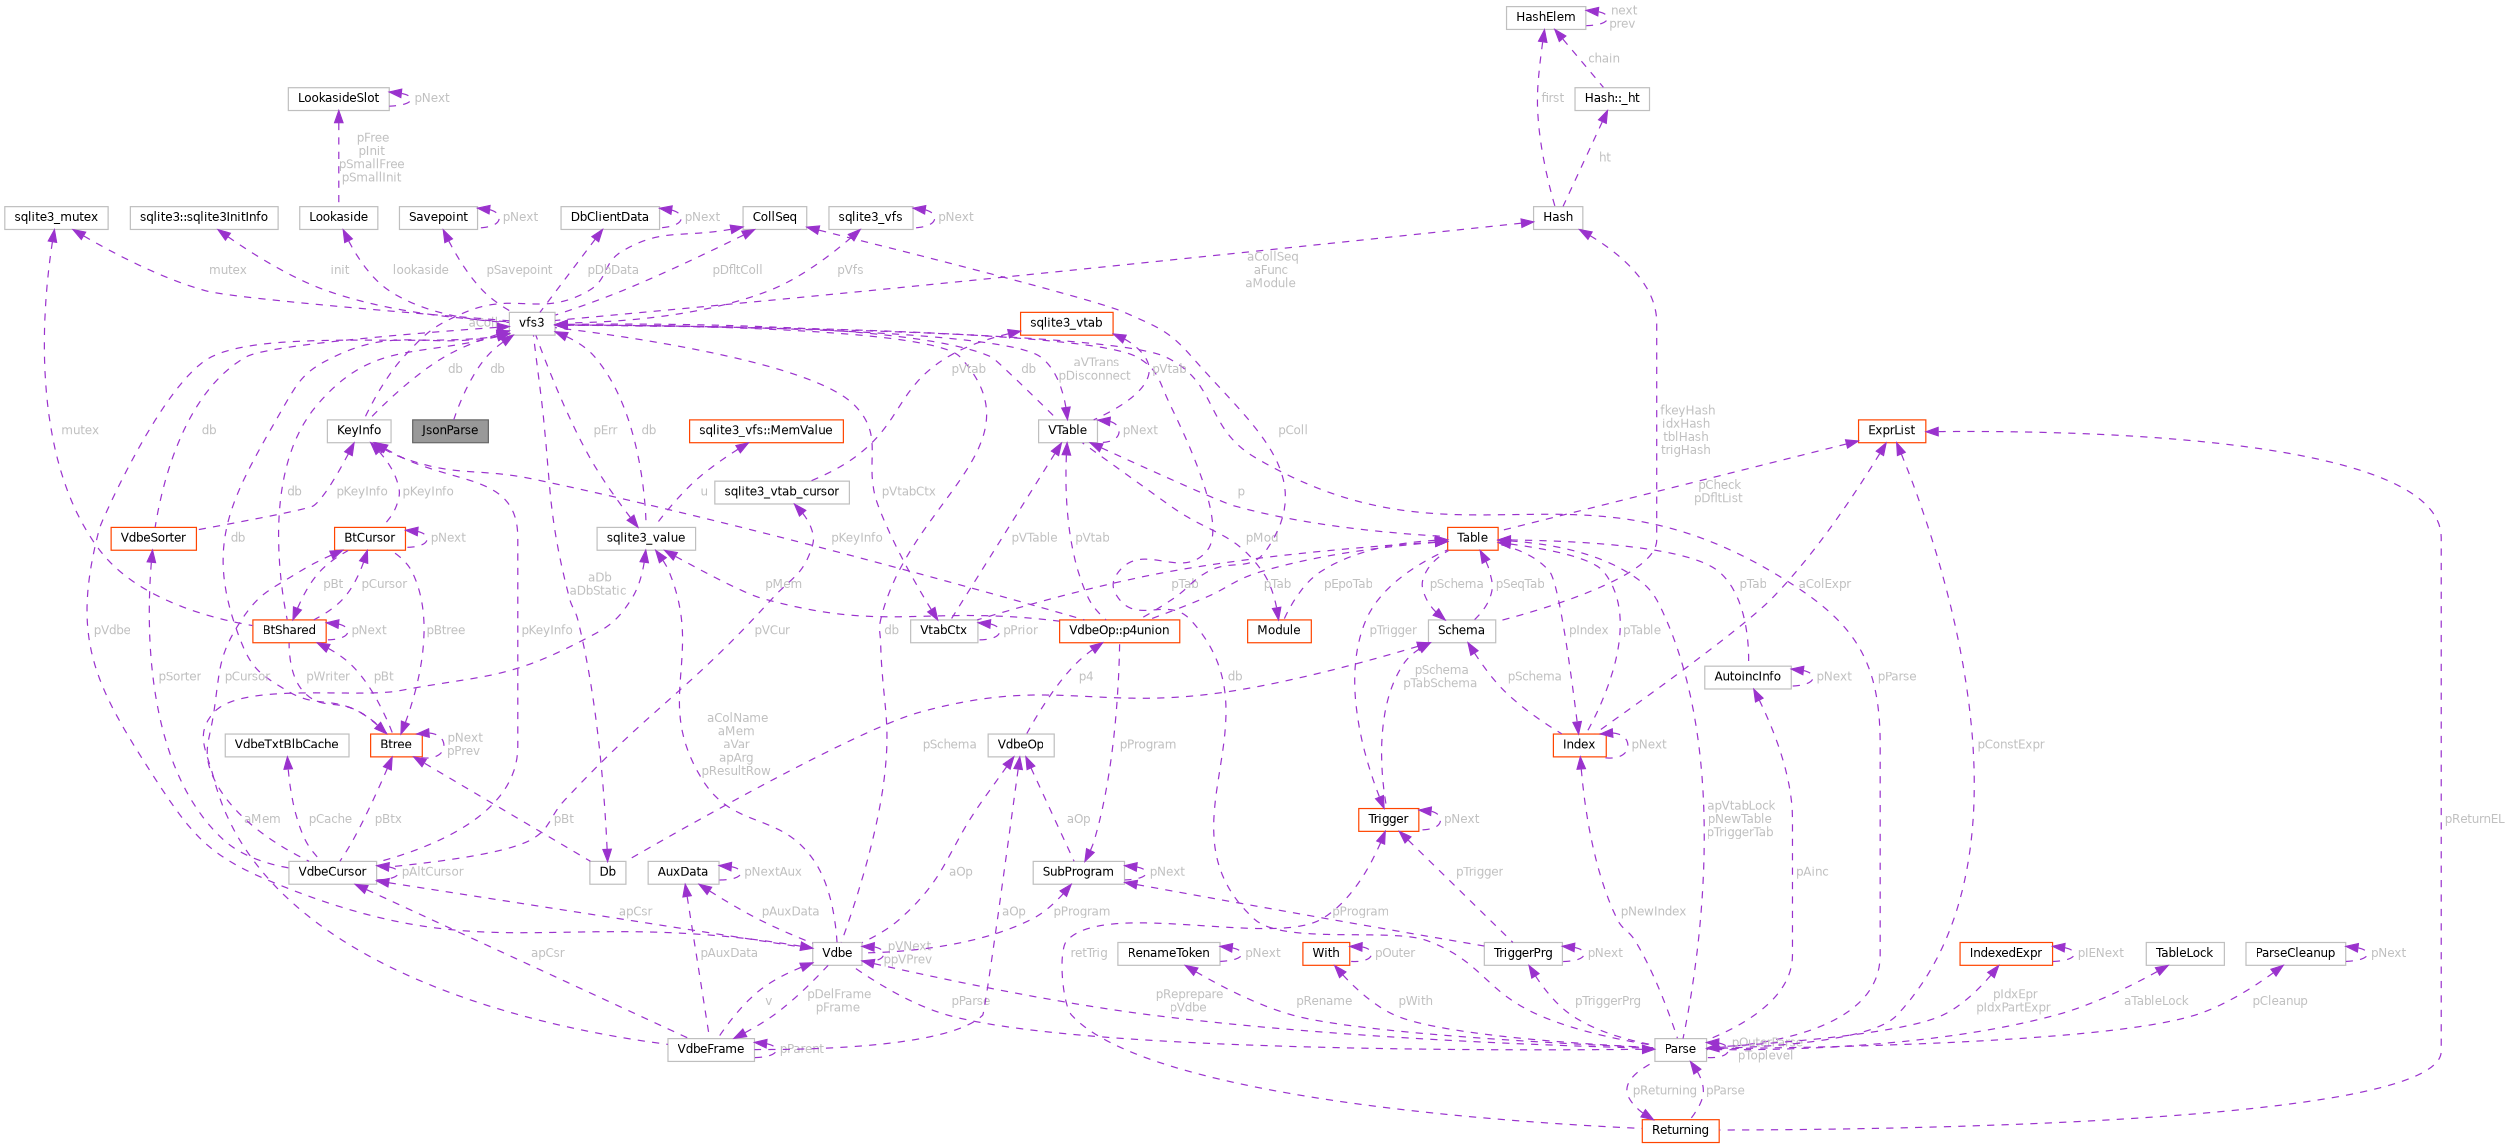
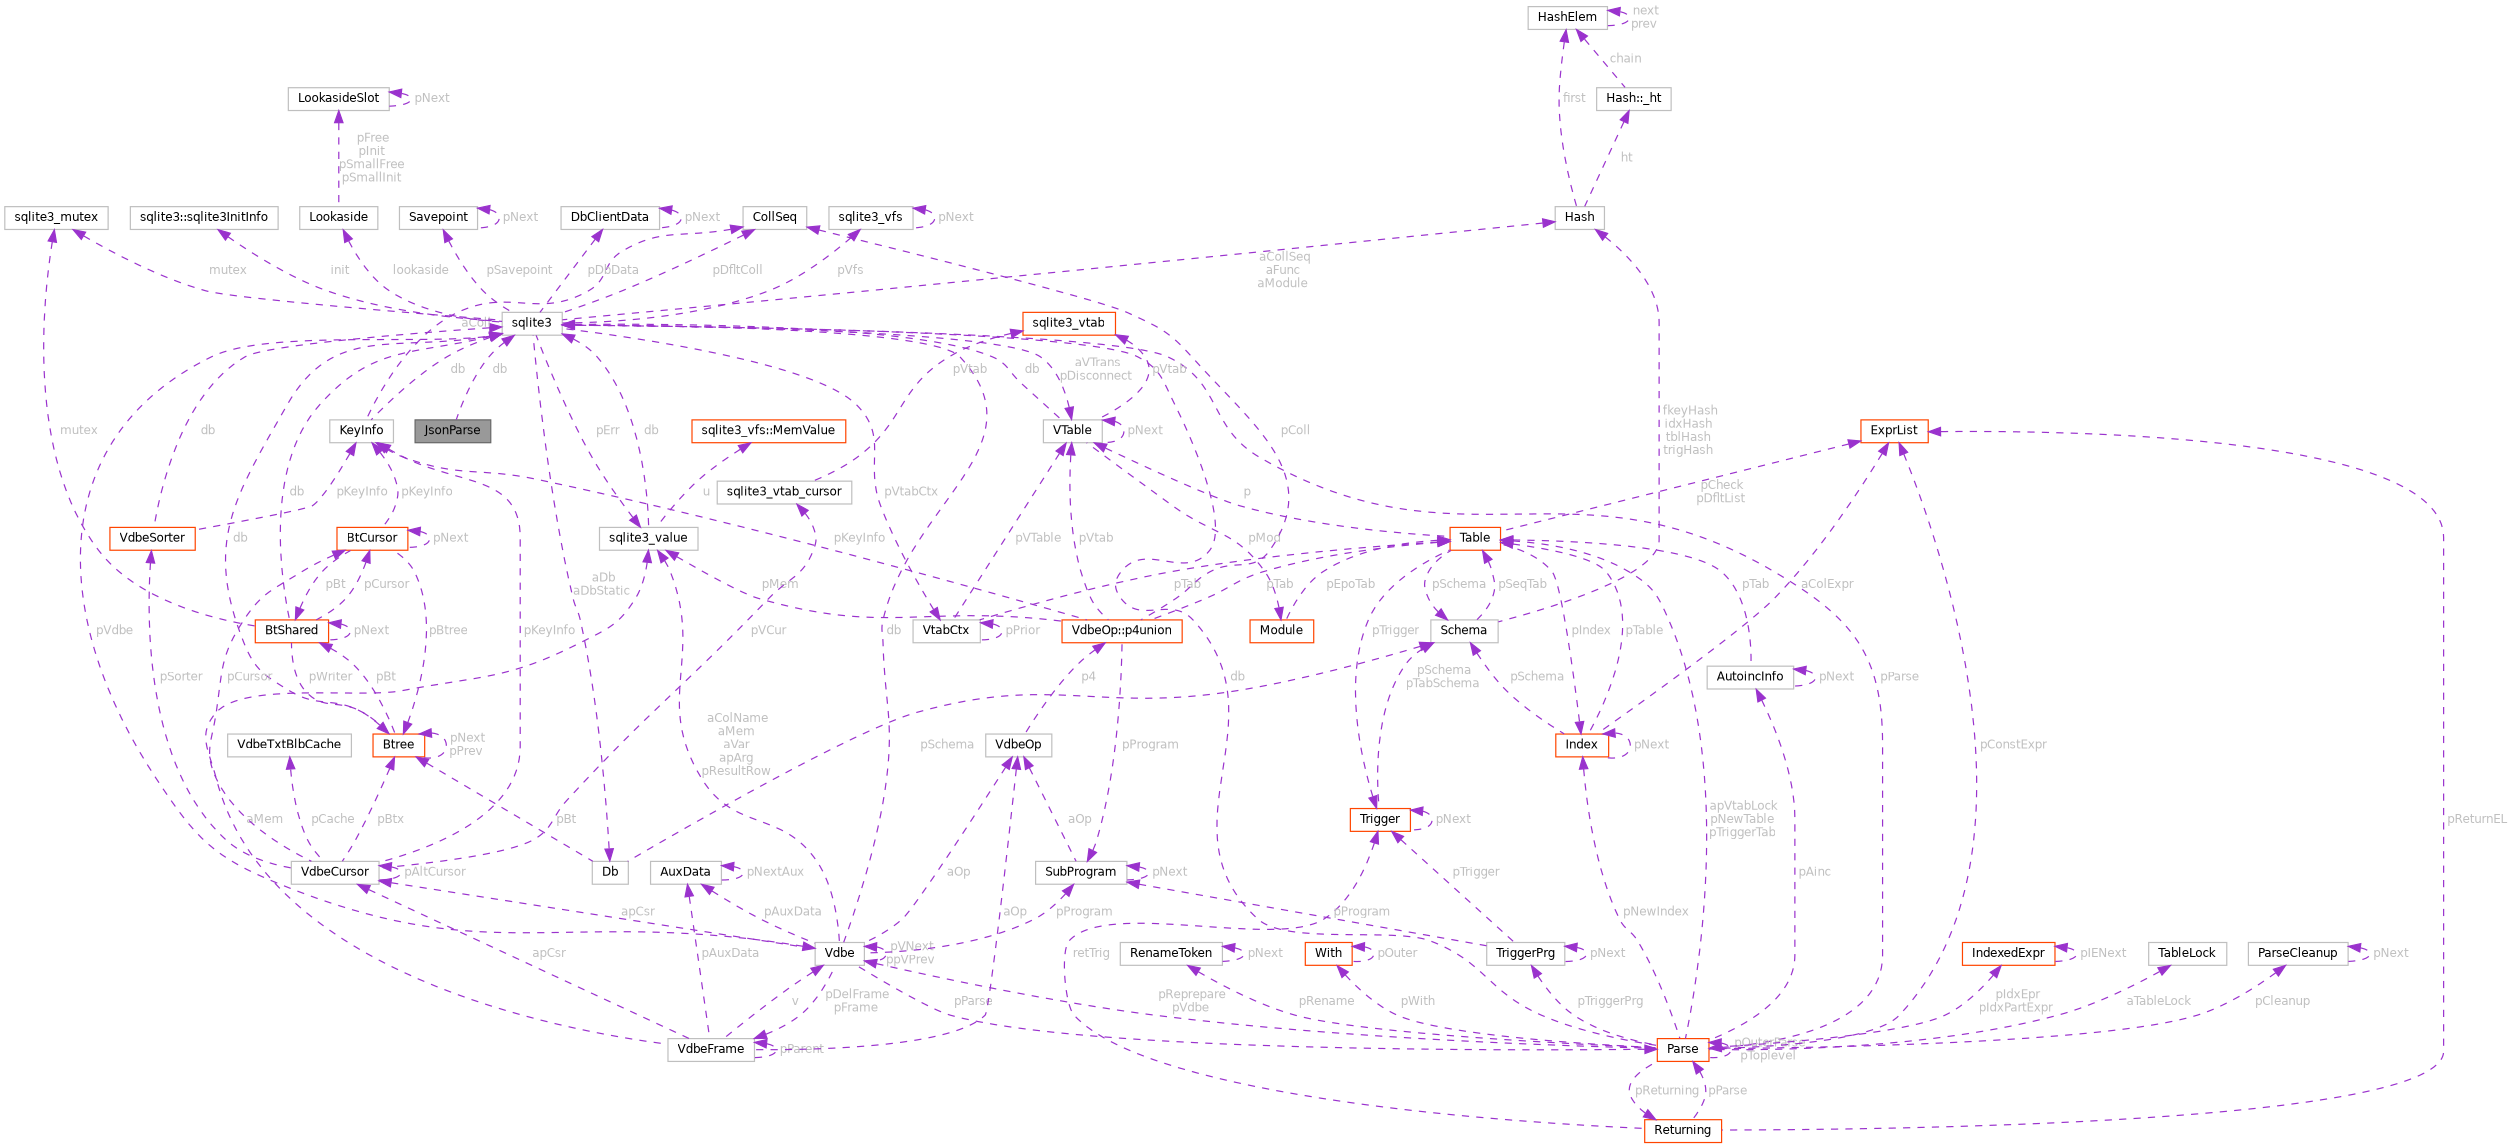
node "vfs3": label "vfs3" -> "sqlite3"
node "Parse": color grey75 -> orangered
